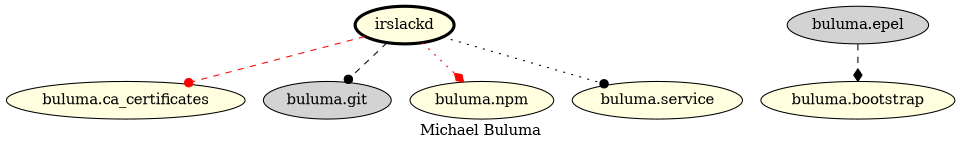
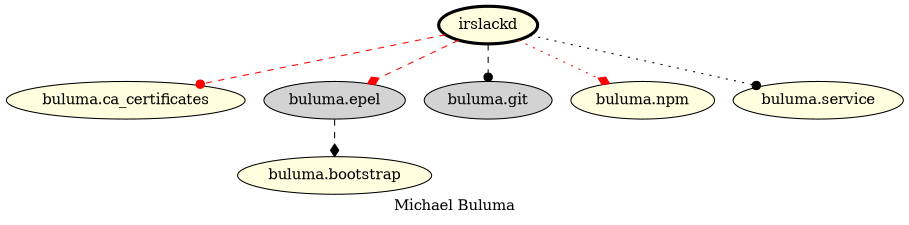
edge "irslackd" -> "buluma.epel": added
